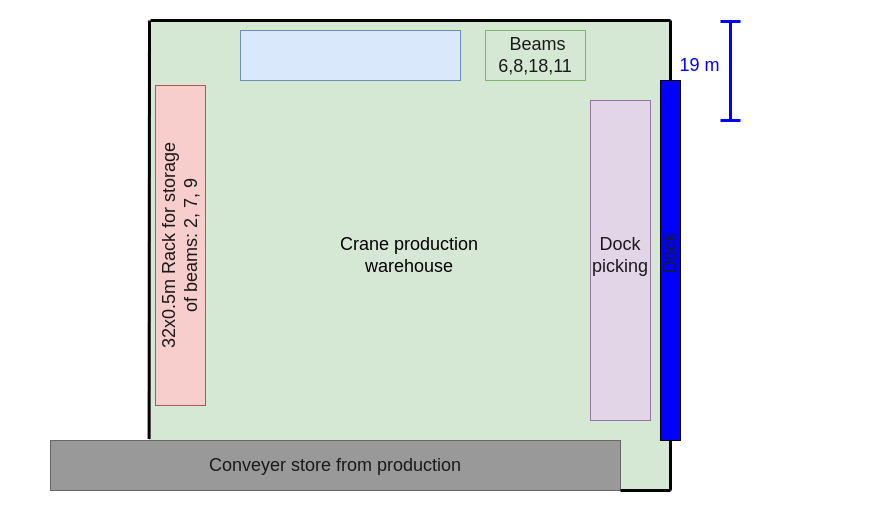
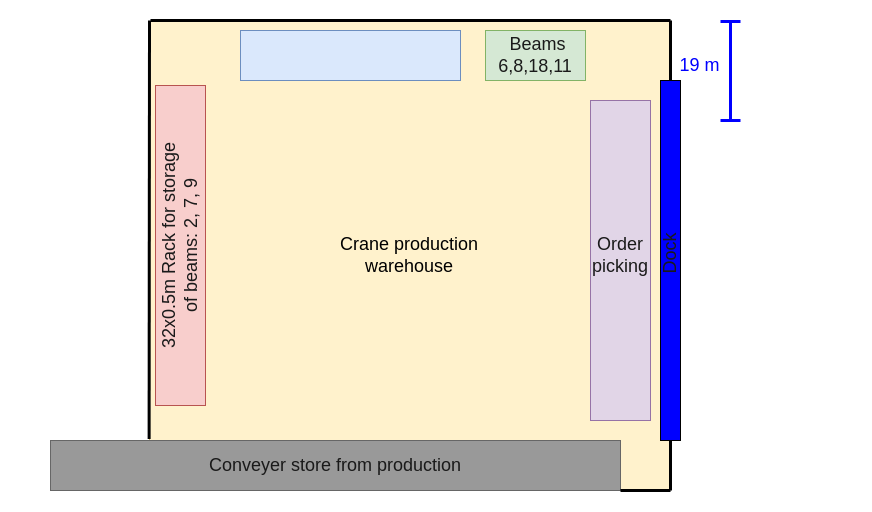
node "Crane production warehouse": fillcolor #d5e8d4 -> #fff2cc
node "Dock picking": label "Dock picking" -> "Order picking"
